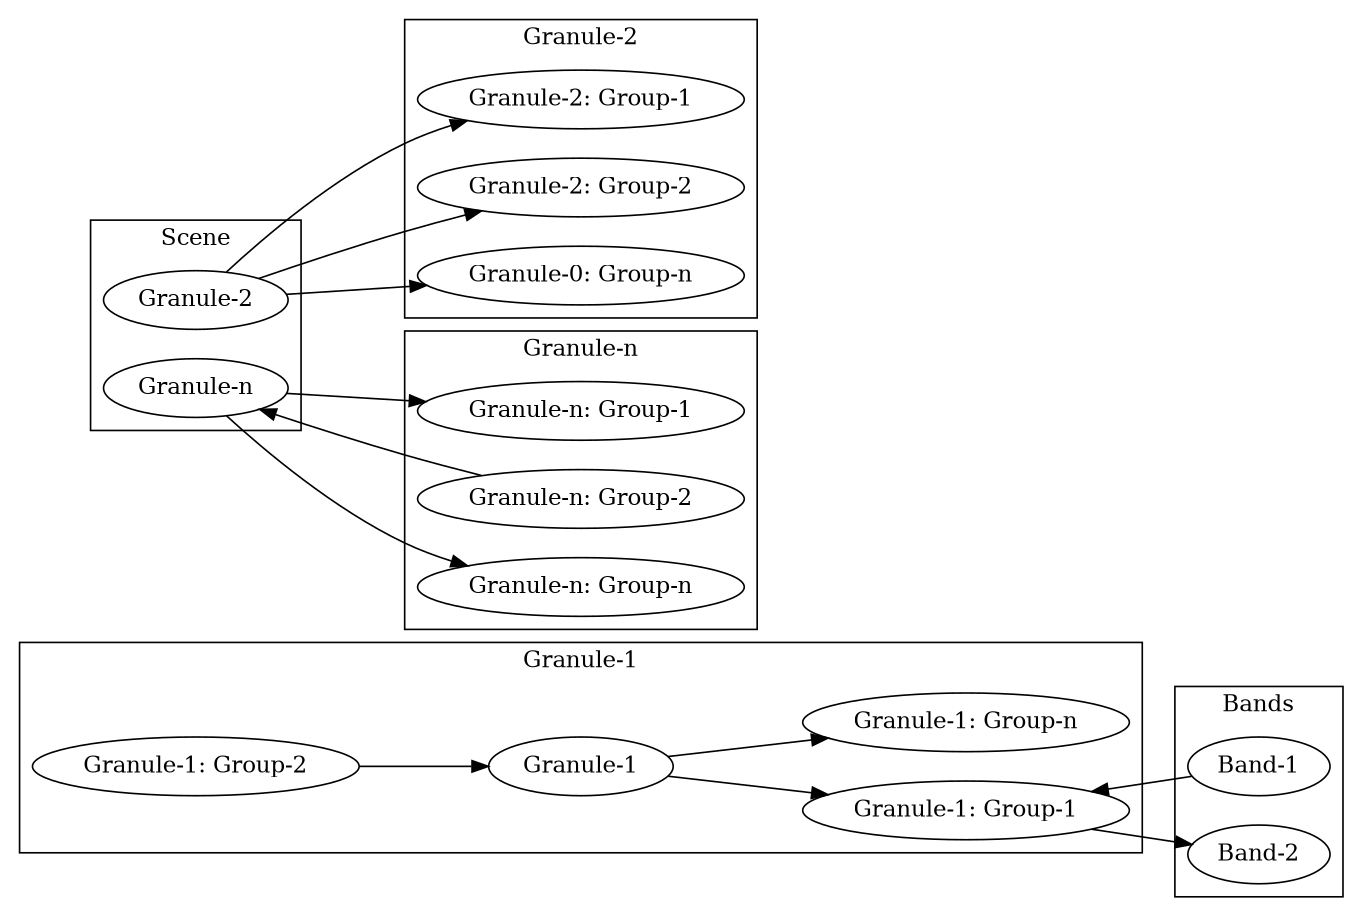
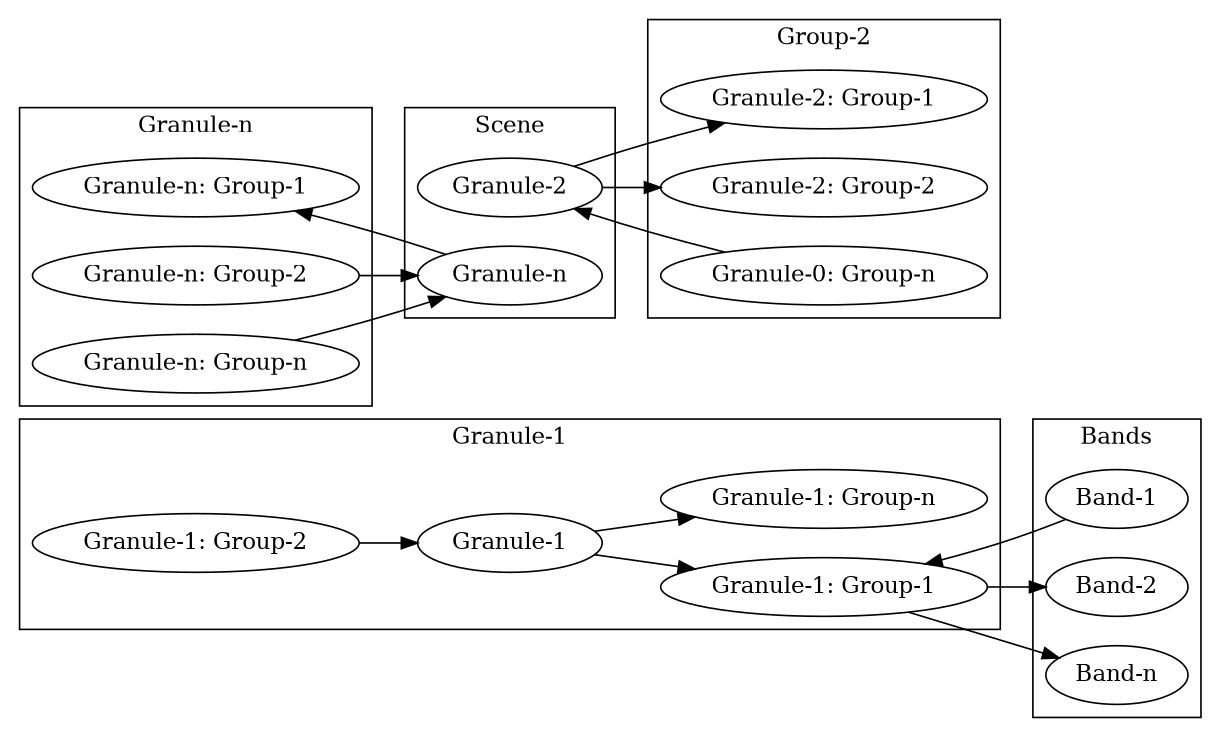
cluster "Granule-2": label "Granule-2" -> "Group-2"
edge "Granule-2" -> "Granule-0: Group-n": reversed
edge "Granule-n" -> "Granule-n: Group-n": reversed
node "Band-n": added
